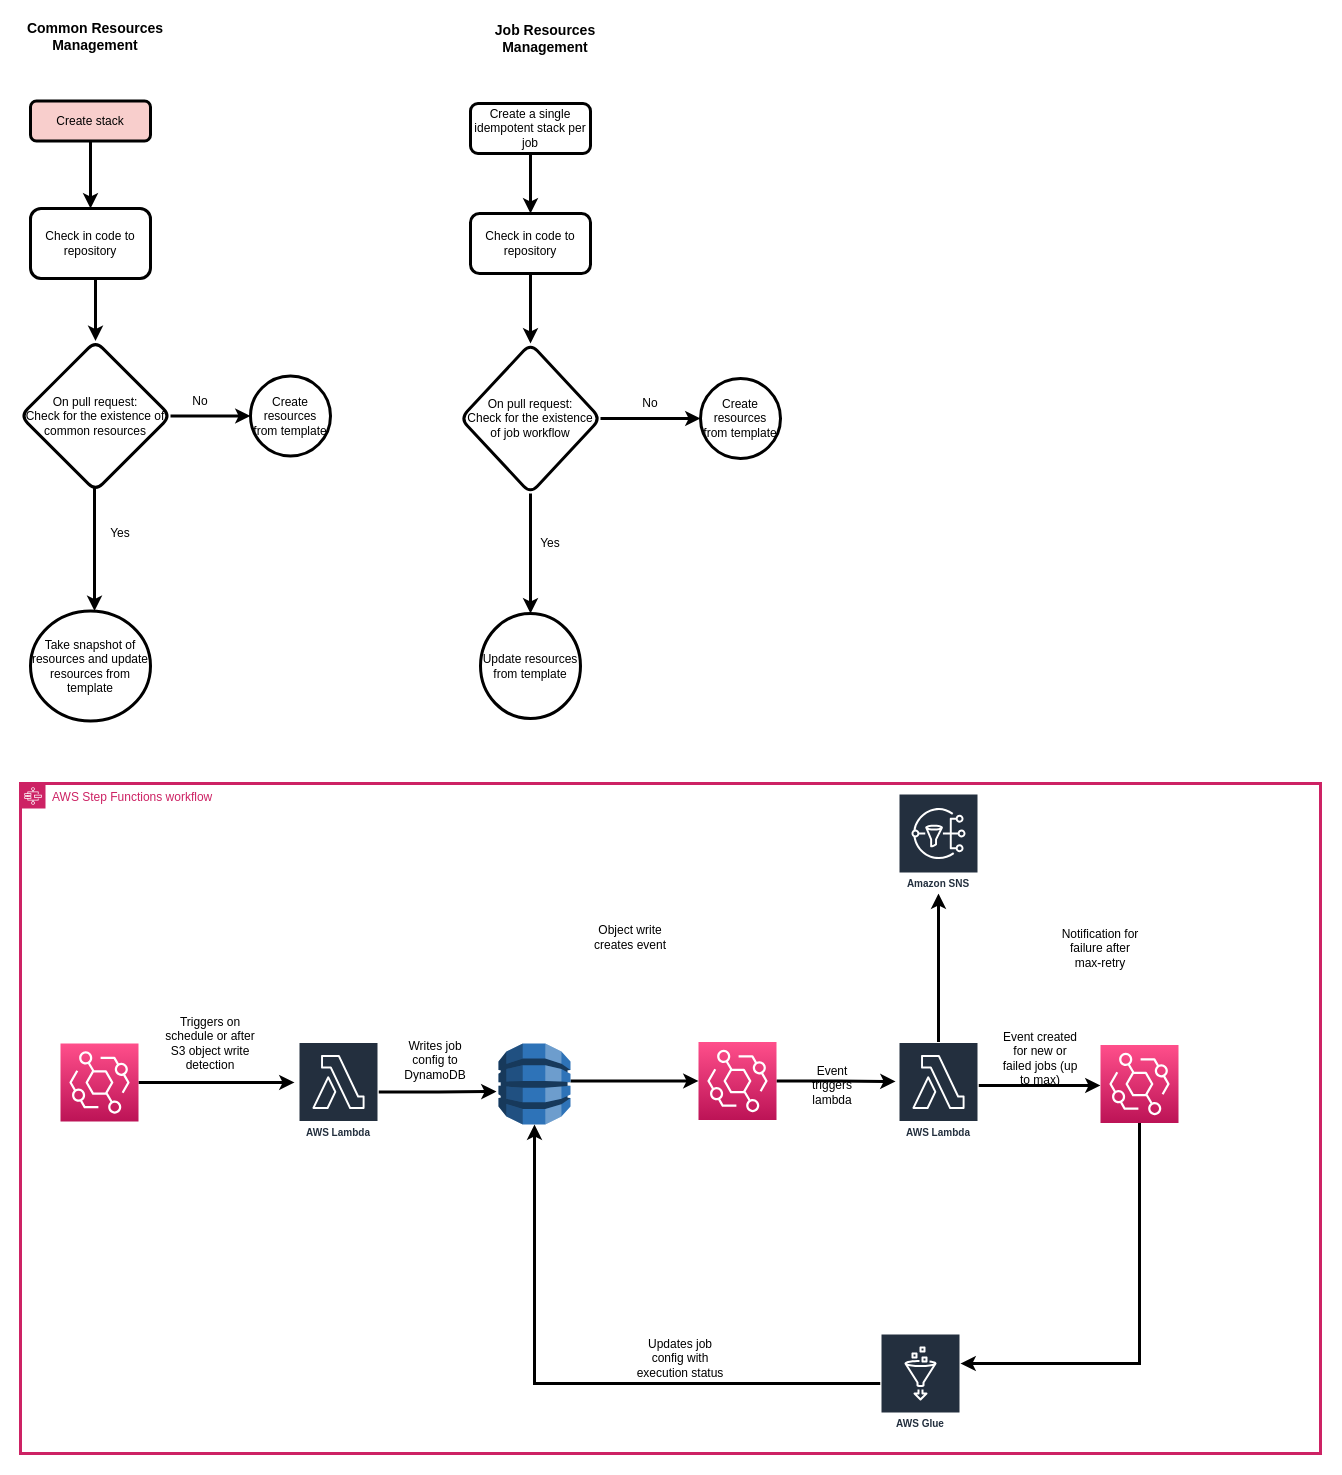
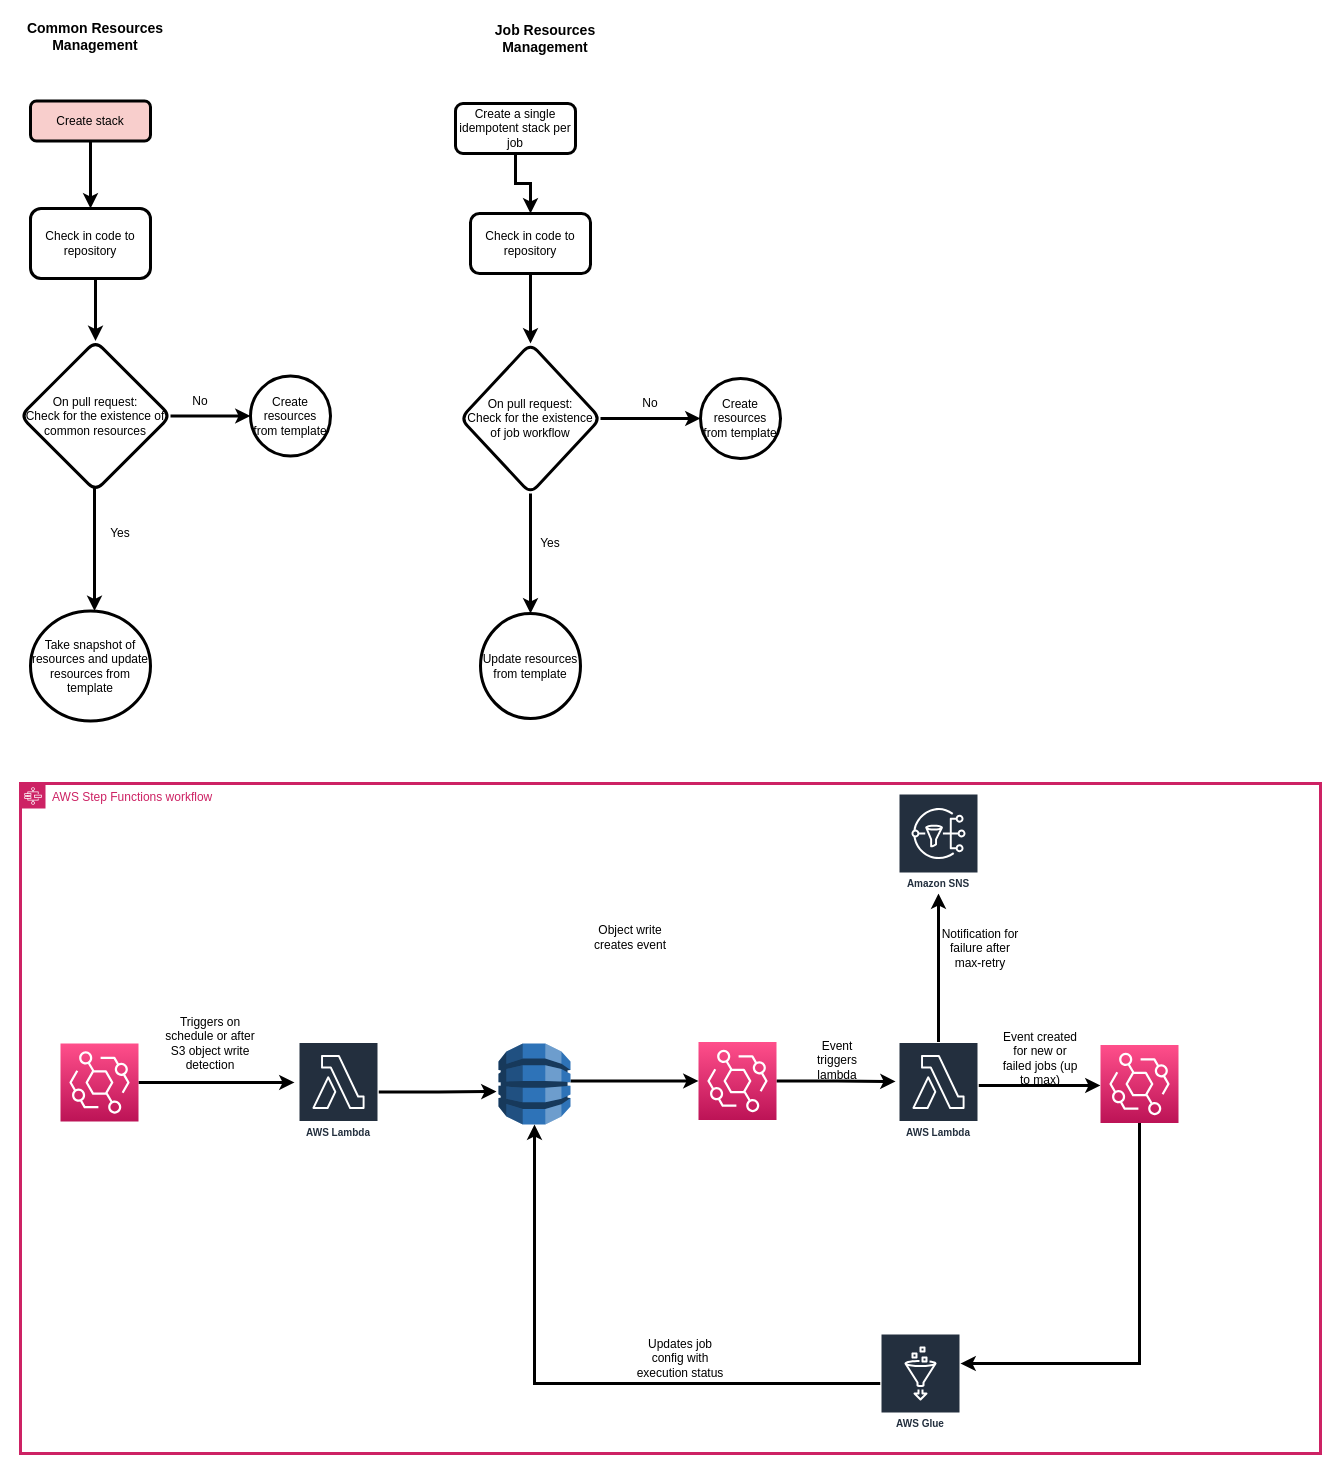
node "Create a single idempotent stack per job": moved (531, 129) -> (516, 129)
node "Notification for failure after max-retry": moved (1101, 949) -> (981, 949)
node "Writes job config to DynamoDB": removed
node "Event triggers lambda": moved (833, 1085) -> (838, 1060)
